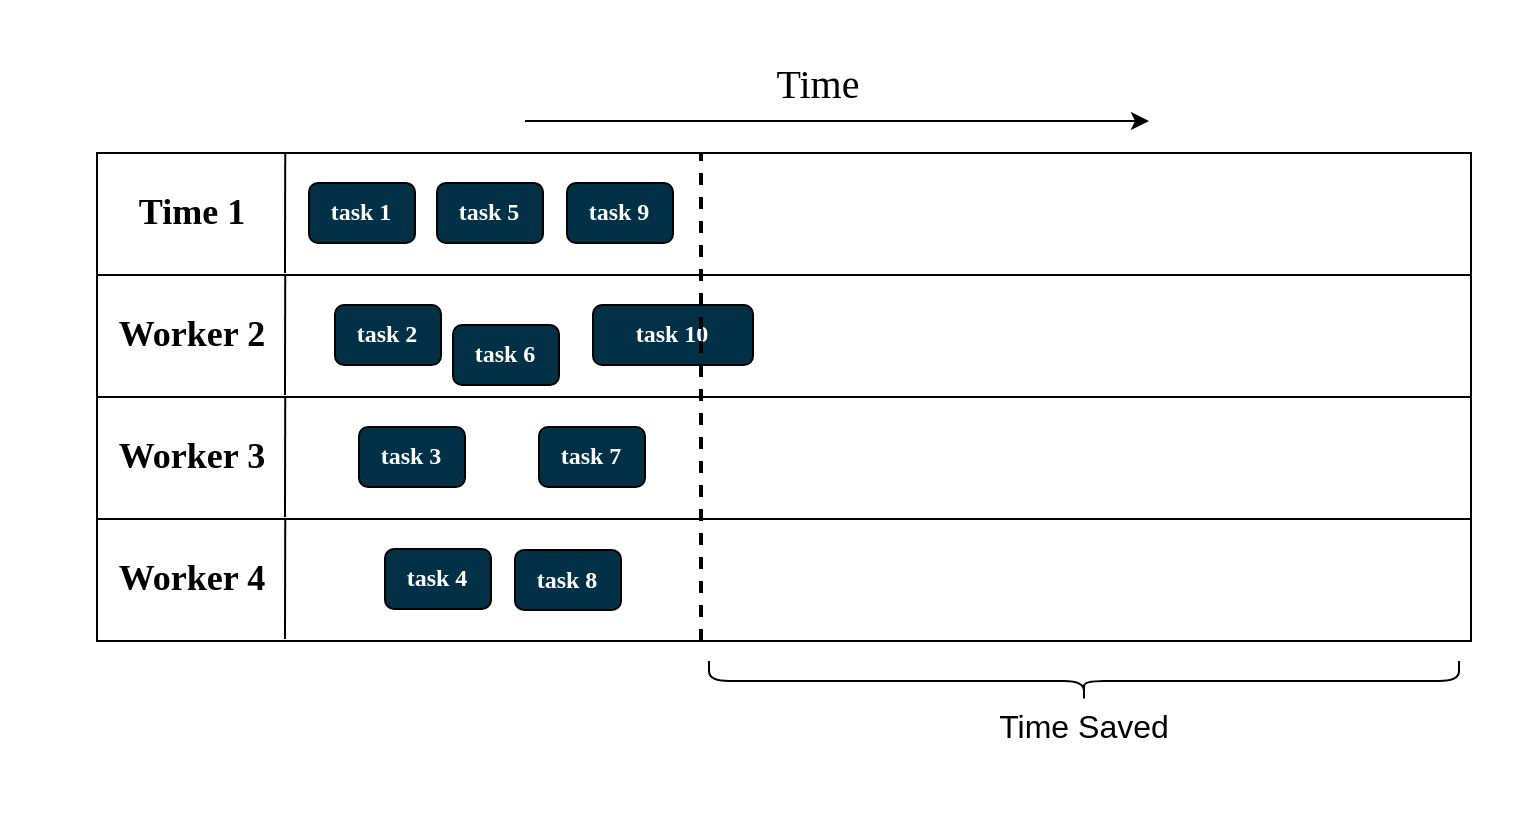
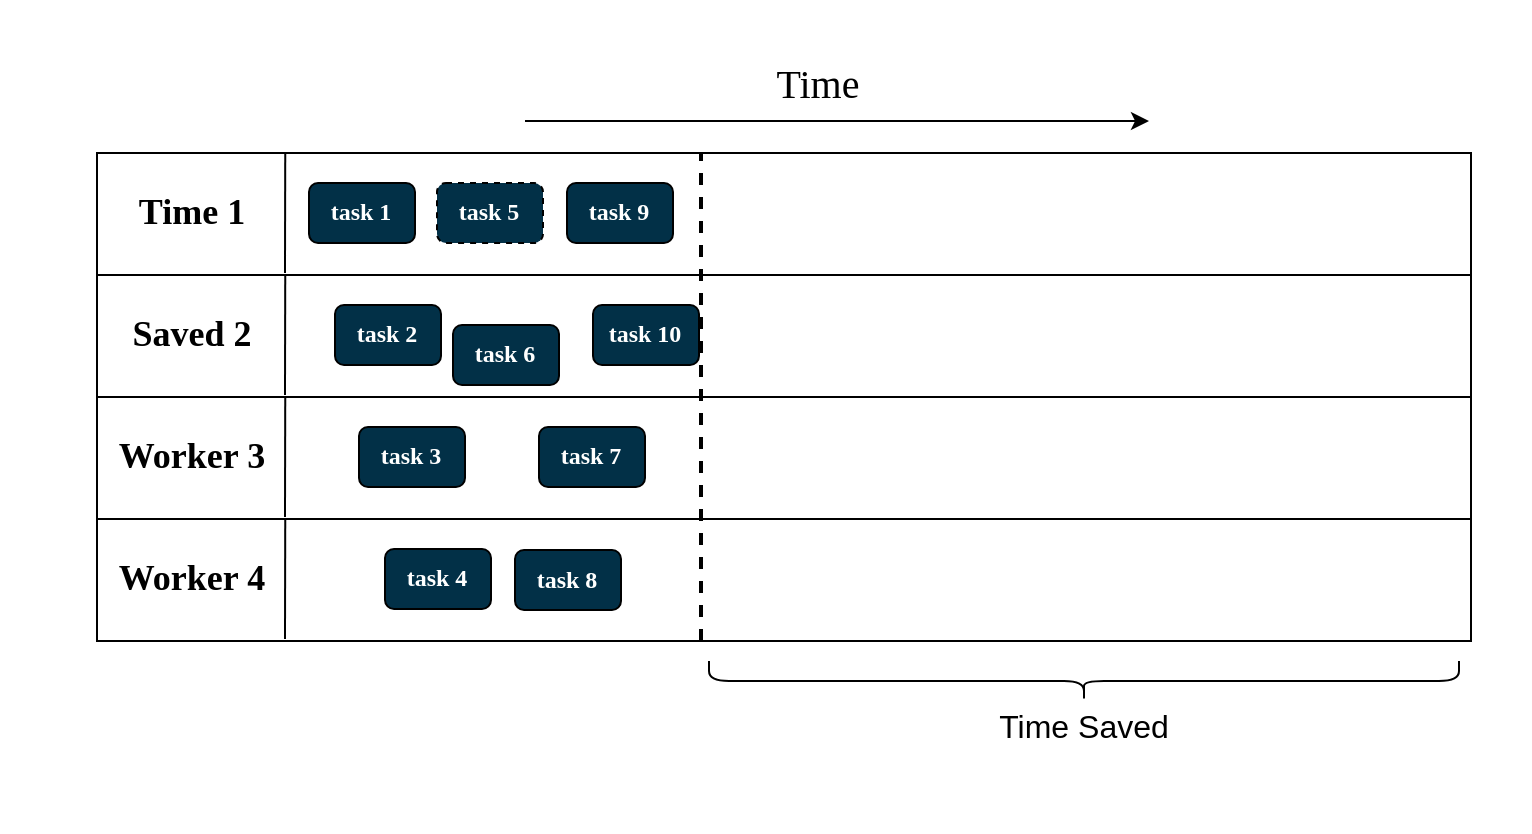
node "task 5": style solid -> dashed
node "Worker 2": label "Worker 2" -> "Saved 2"
node "task 10": size 160x60 -> 106x60
